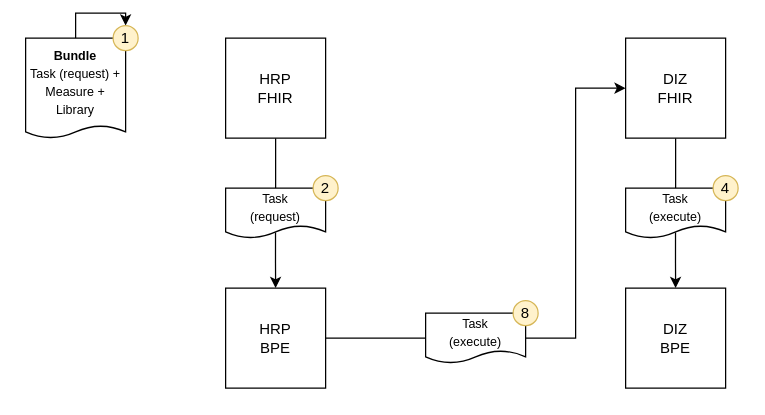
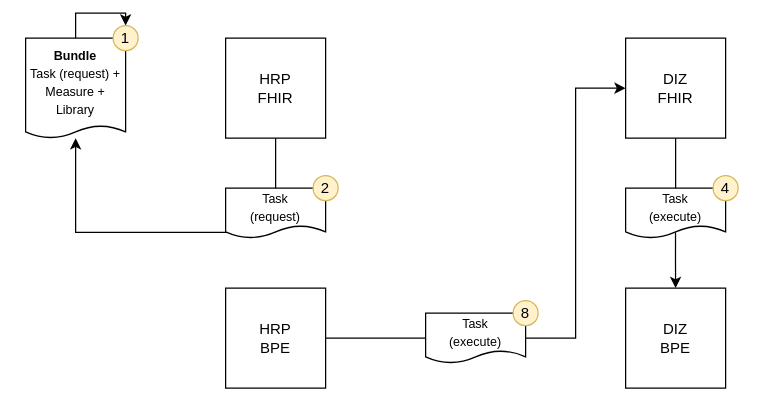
edge "Task (request)" -> "HRP BPE": now "Task (request)" -> "Bundle Task (request) + Measure + Library"
